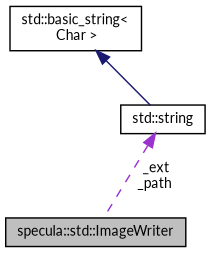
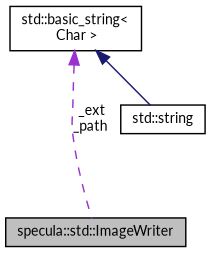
edge "specula::std::ImageWriter" -> "std::string": now "specula::std::ImageWriter" -> "std::basic_string< Char >"
